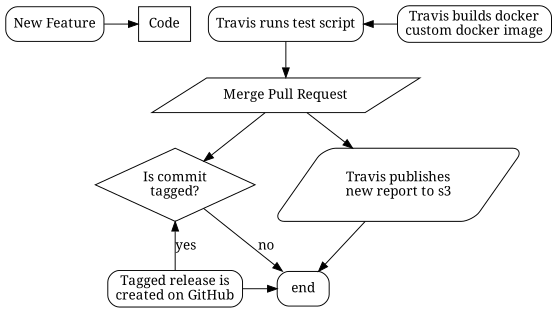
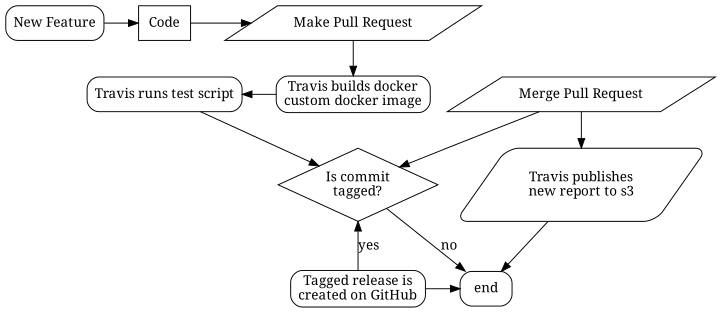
node "Make Pull Request": added
edge "Travis runs test script" -> "Merge Pull Request": now "Travis runs test script" -> "Is commit tagged?"
